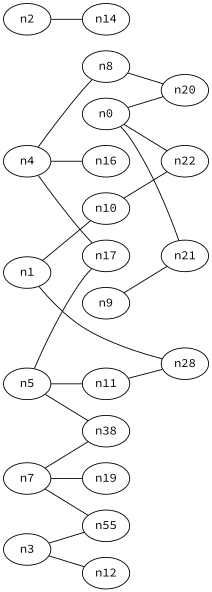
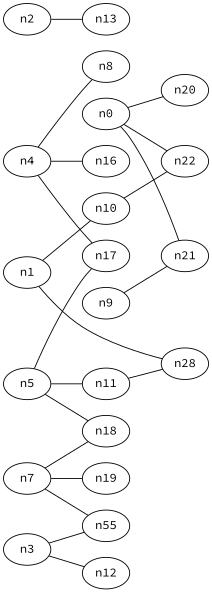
node "n14": label "n14" -> "n13"
edge "n8" -- "n20": removed
node "n38": label "n38" -> "n18"
